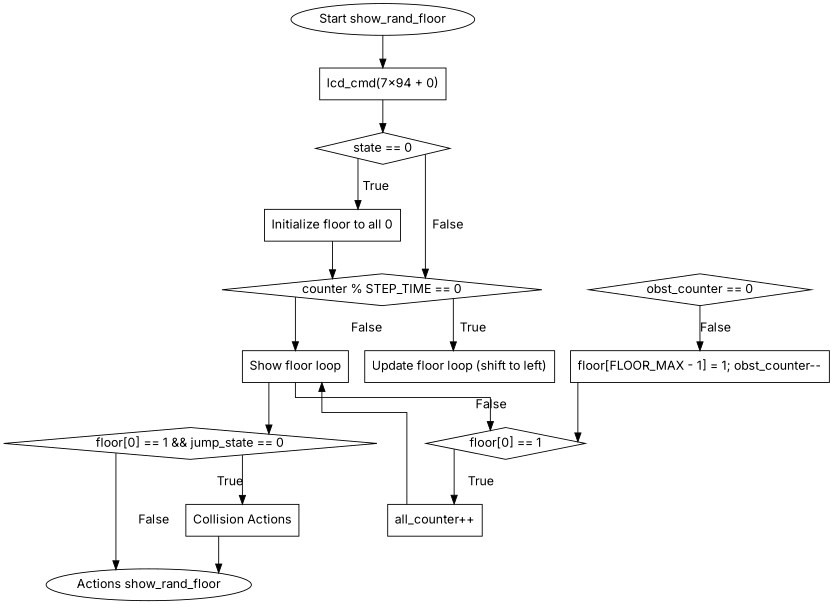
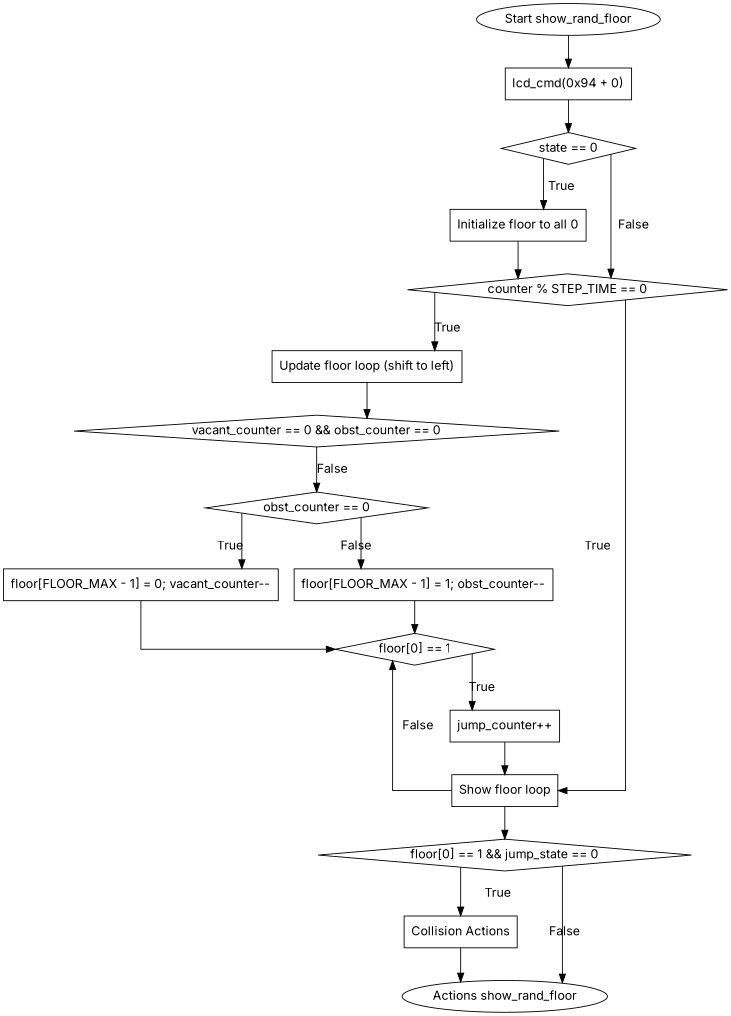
node "lcd_cmd(7x94 + 0)": label "lcd_cmd(7x94 + 0)" -> "lcd_cmd(0x94 + 0)"
edge "counter % STEP_TIME == 0" -> "Show floor loop": label "False" -> "True"
node "vacant_counter == 0 && obst_counter == 0": added
node "all_counter++": label "all_counter++" -> "jump_counter++"
node "floor[FLOOR_MAX - 1] = 0; vacant_counter--": added
